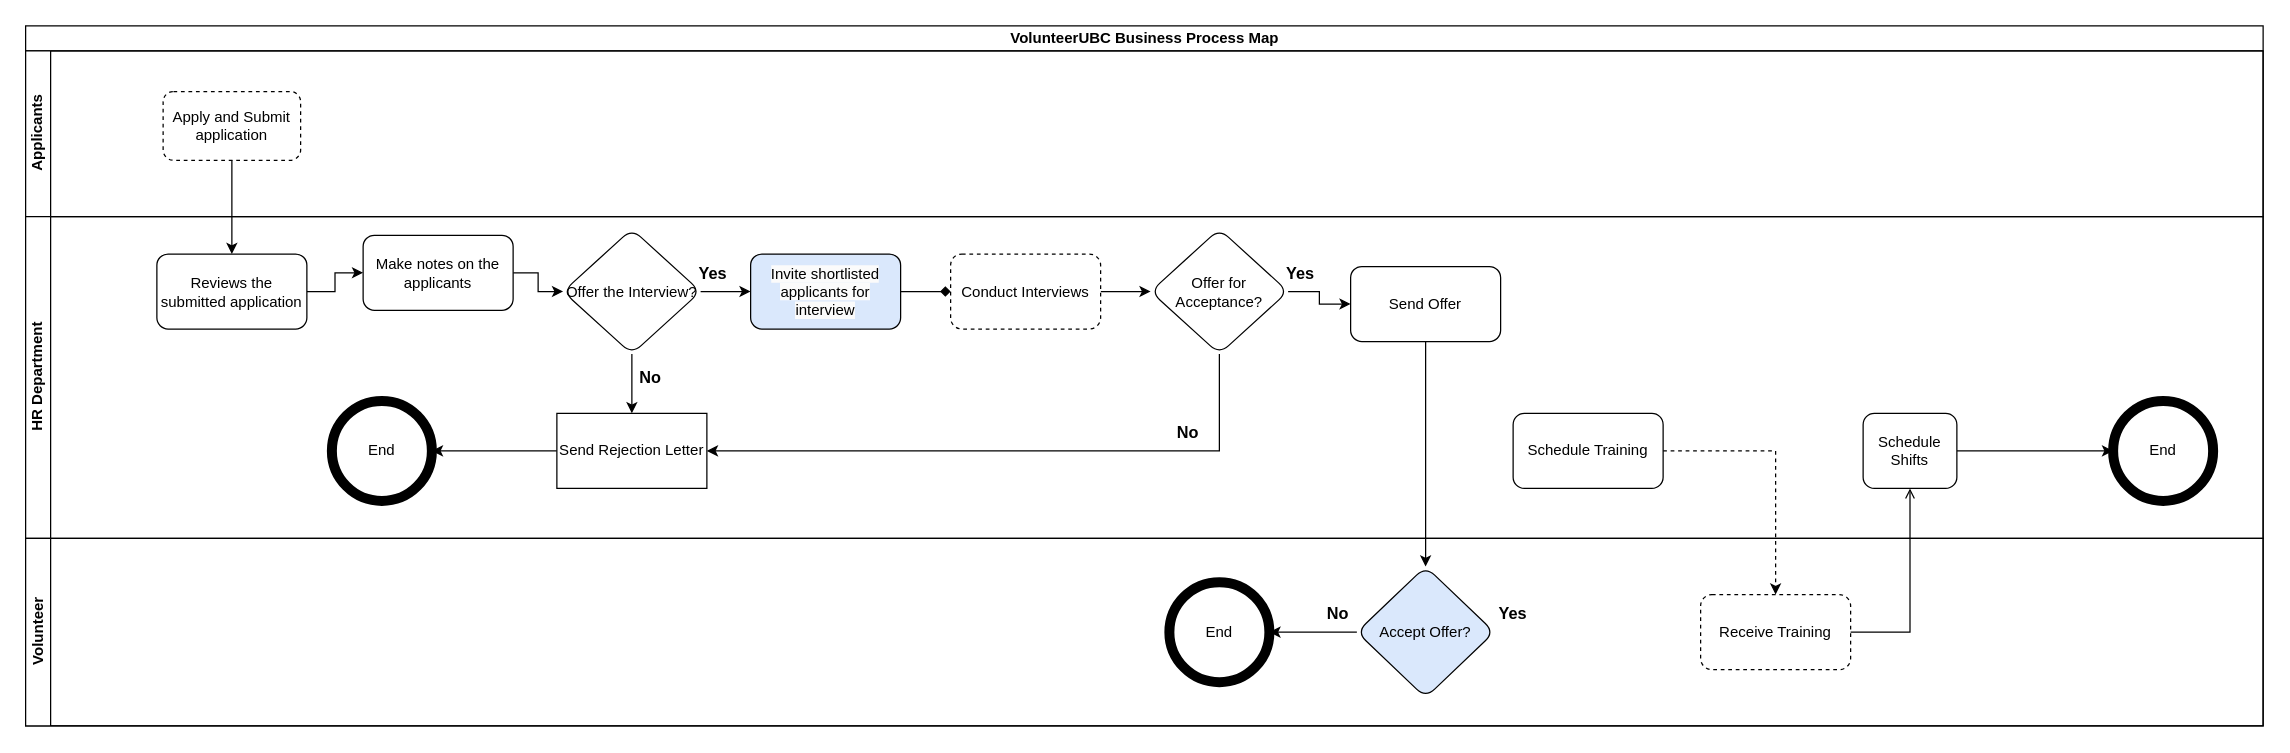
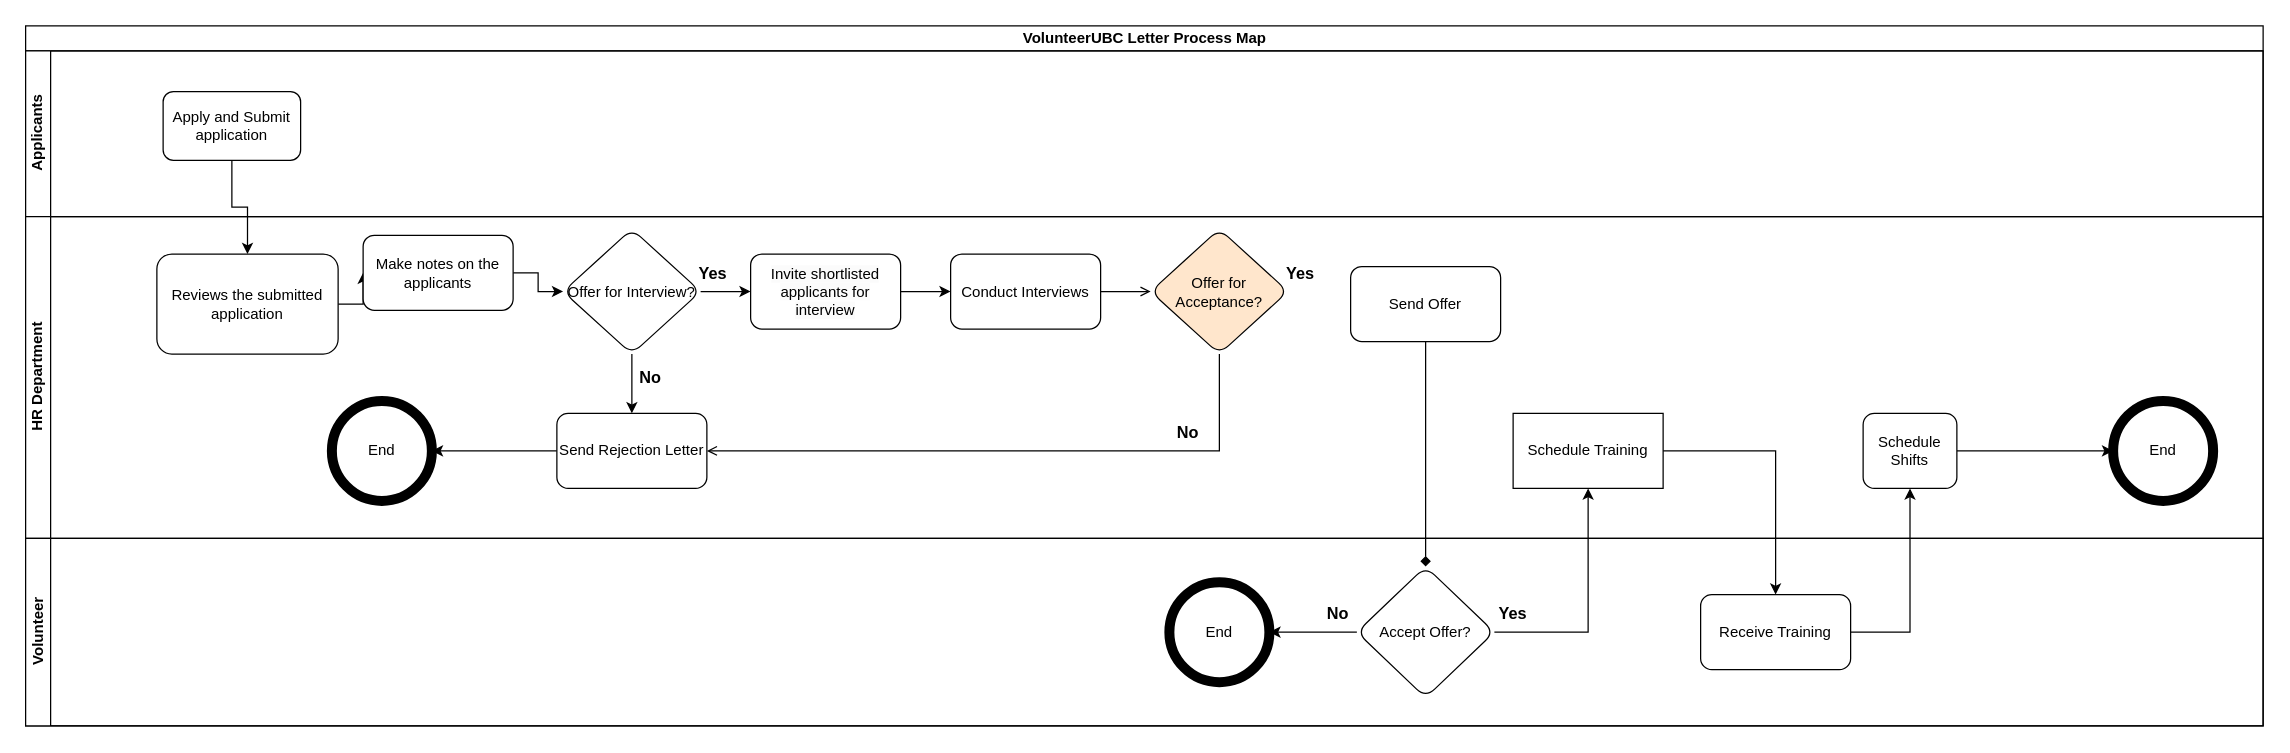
node "VolunteerUBC Business Process Map": label "VolunteerUBC Business Process Map" -> "VolunteerUBC Letter Process Map"
node "Apply and Submit application": style dashed -> solid
node "Reviews the submitted application": size 150x75 -> 181x100
node "Invite shortlisted applicants for interview": fillcolor #dae8fc -> #ffffff
edge "Invite shortlisted applicants for interview" -> "Conduct Interviews": arrowhead diamond -> classic
node "Conduct Interviews": style dashed -> solid
edge "Conduct Interviews" -> "Offer for Acceptance?": arrowhead classic -> open
node "Offer for Acceptance?": fillcolor #ffffff -> #ffe6cc
node "Offer the Interview?": label "Offer the Interview?" -> "Offer for Interview?"
edge "Offer for Acceptance?" -> "Send Offer": removed
node "Send Rejection Letter": shape rectangle -> rounded rectangle
edge "Offer for Acceptance?" -> "Send Rejection Letter": arrowhead classic -> open
node "Schedule Training": shape rounded rectangle -> rectangle
edge "Schedule Training" -> "Receive Training": style dashed -> solid
edge "Receive Training" -> "Schedule Shifts": arrowhead open -> classic
edge "Send Offer" -> "Accept Offer?": arrowhead classic -> diamond
edge "Accept Offer?" -> "Schedule Training": added
node "Accept Offer?": fillcolor #dae8fc -> #ffffff
node "Receive Training": style dashed -> solid
